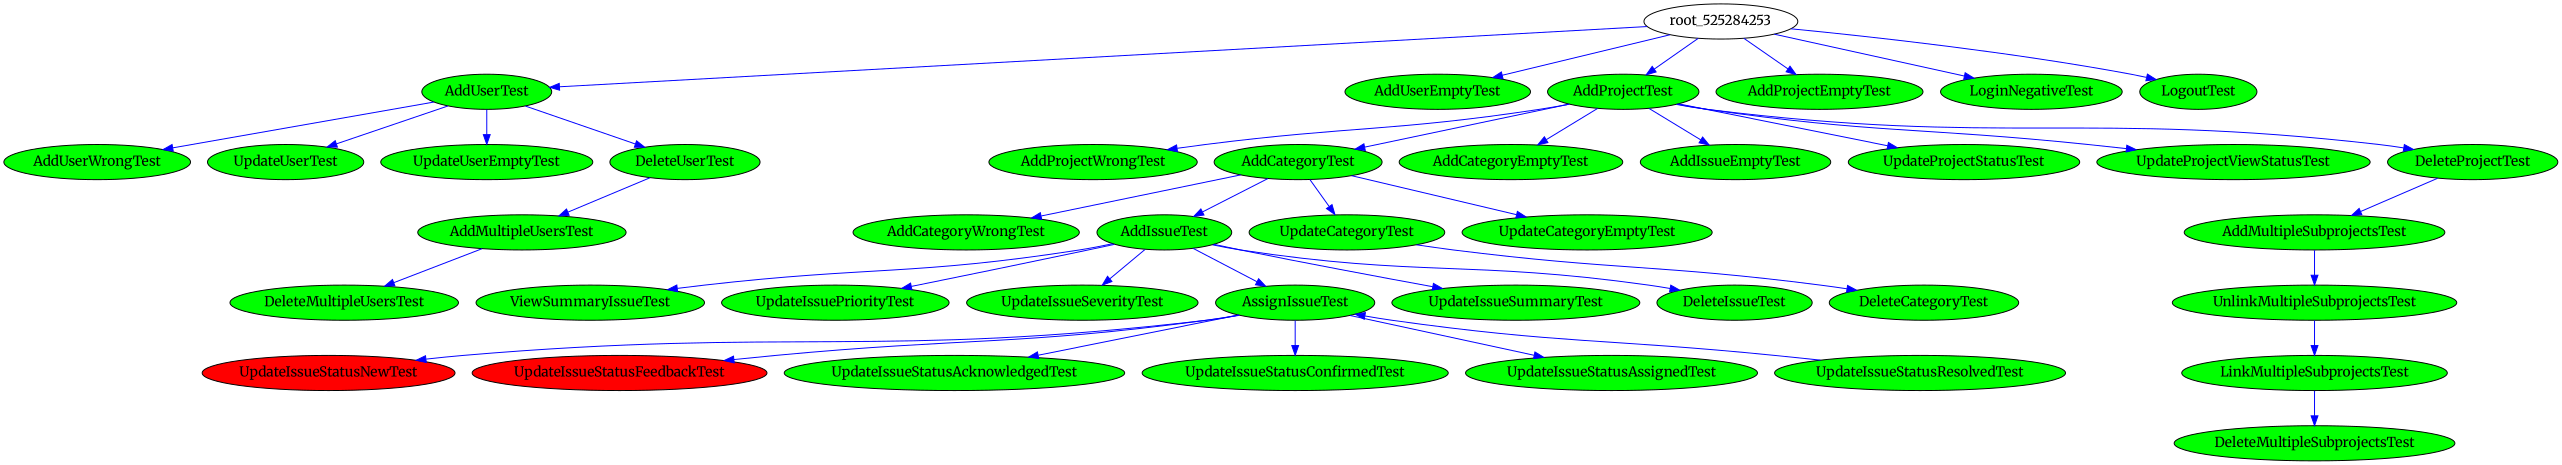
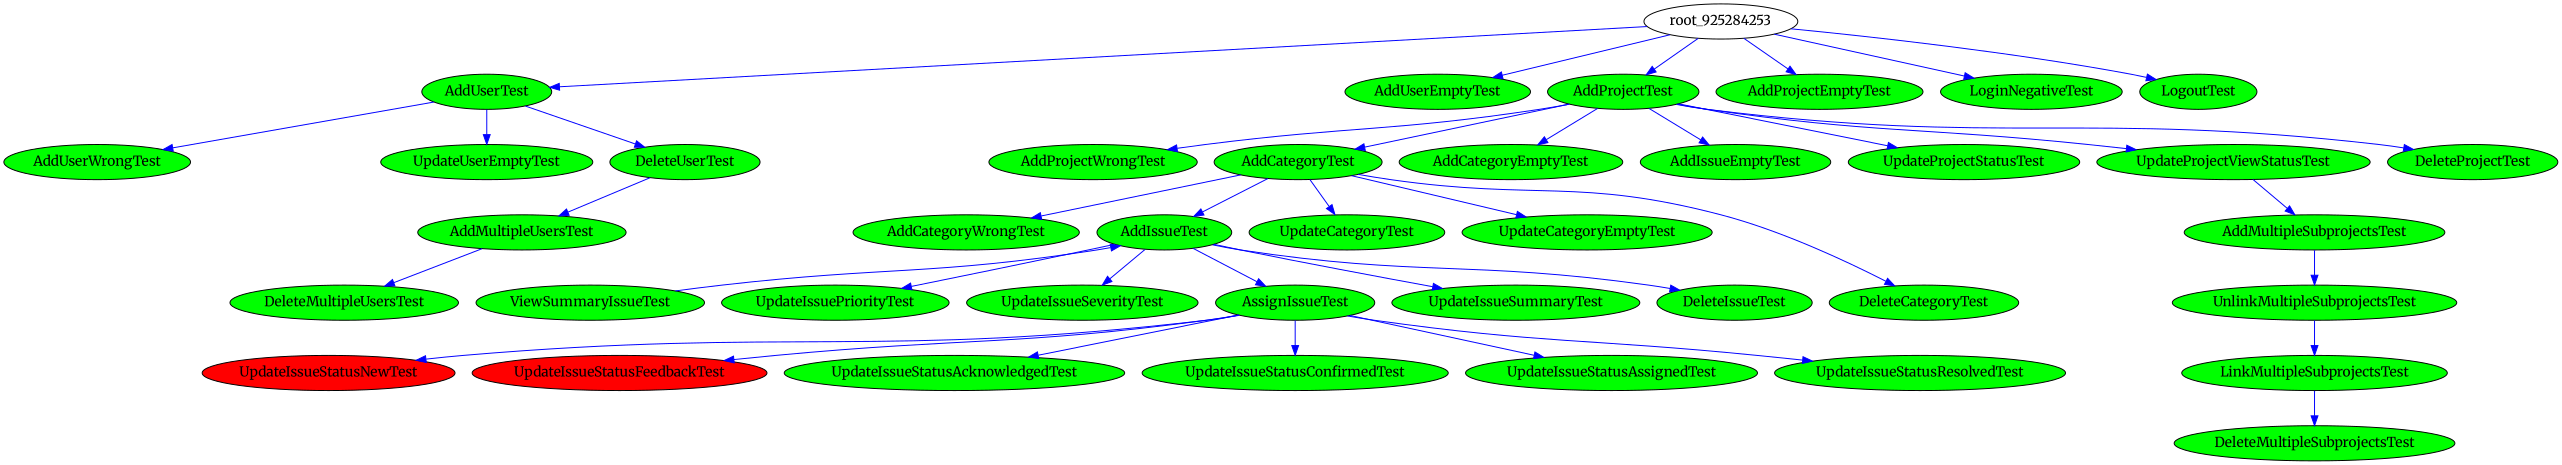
node "root_525284253": label "root_525284253" -> "root_925284253"
node "UpdateUserTest": removed
edge "DeleteProjectTest" -> "AddMultipleSubprojectsTest": now "UpdateProjectViewStatusTest" -> "AddMultipleSubprojectsTest"
edge "UpdateCategoryTest" -> "DeleteCategoryTest": now "AddCategoryTest" -> "DeleteCategoryTest"
edge "AddIssueTest" -> "ViewSummaryIssueTest": reversed
edge "UpdateIssueStatusResolvedTest" -> "AssignIssueTest": reversed
